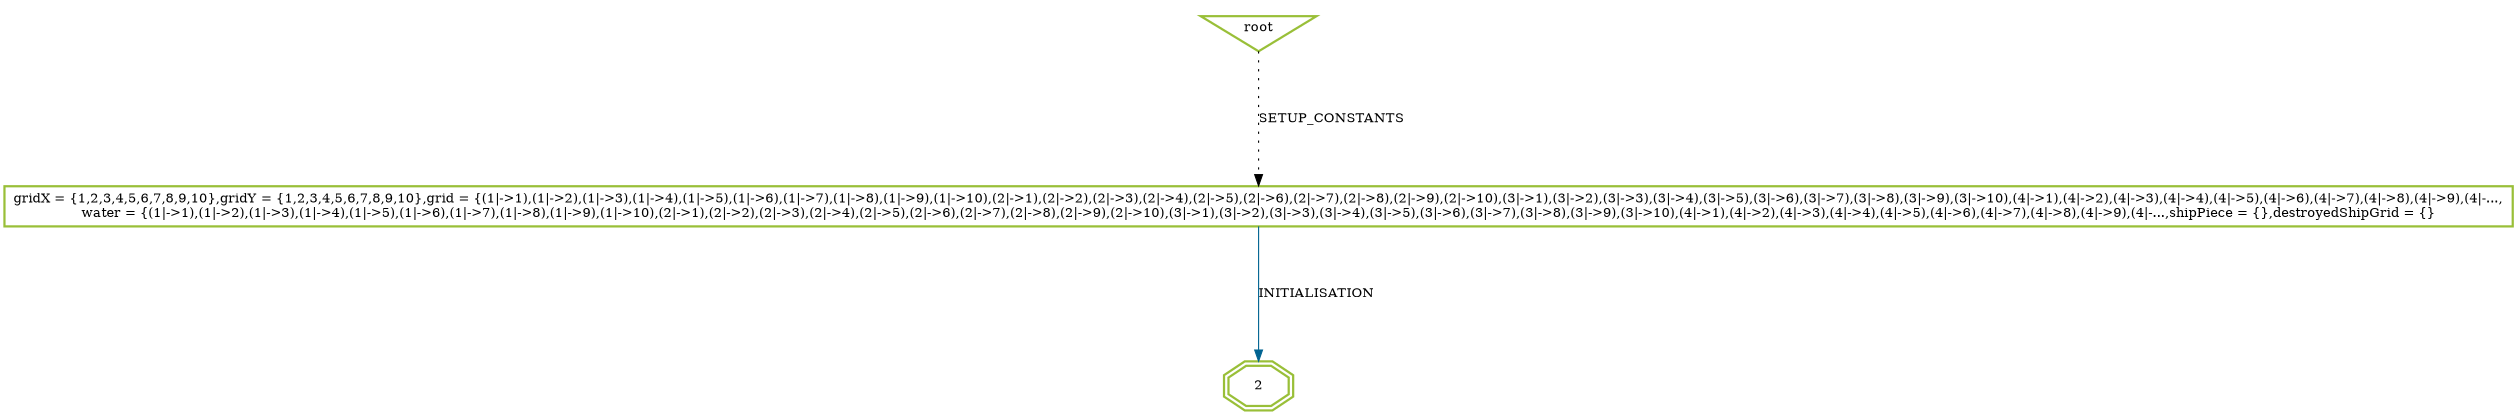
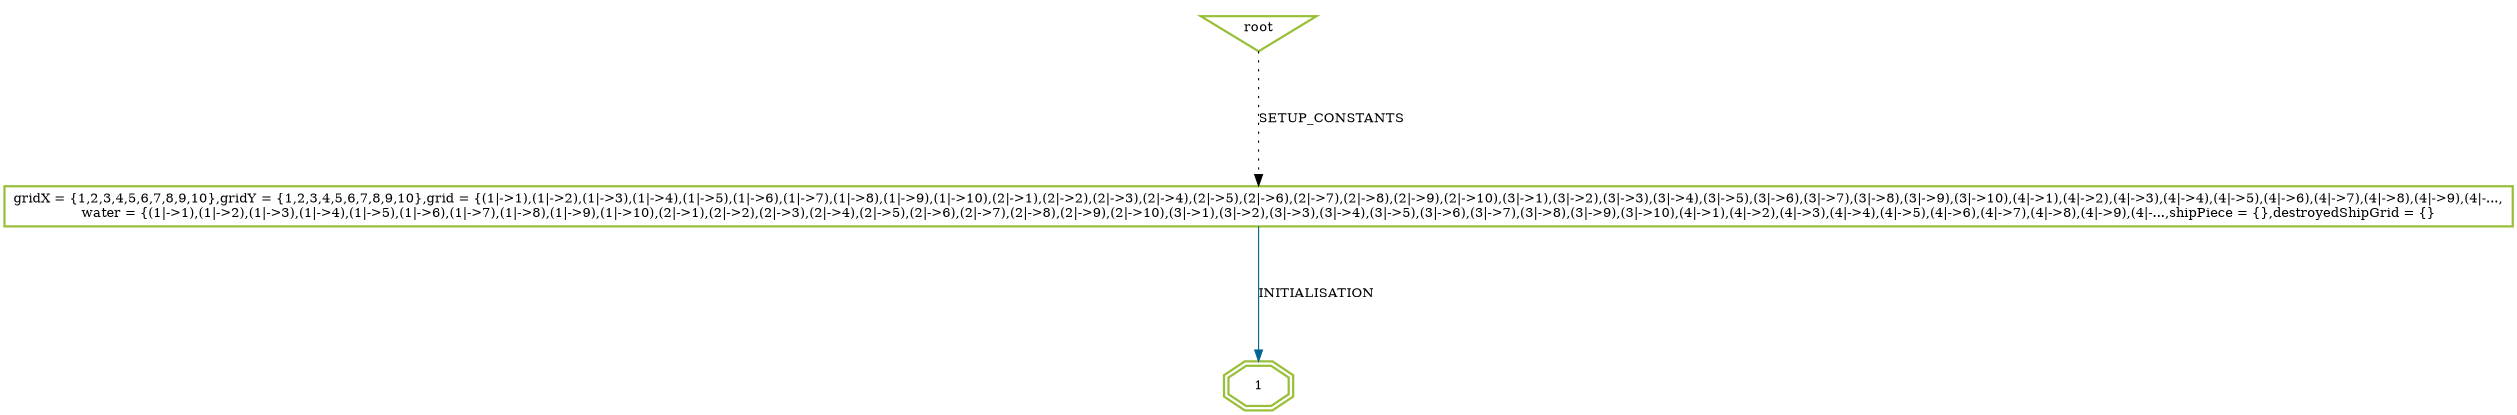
node "2": label "2" -> "1"
